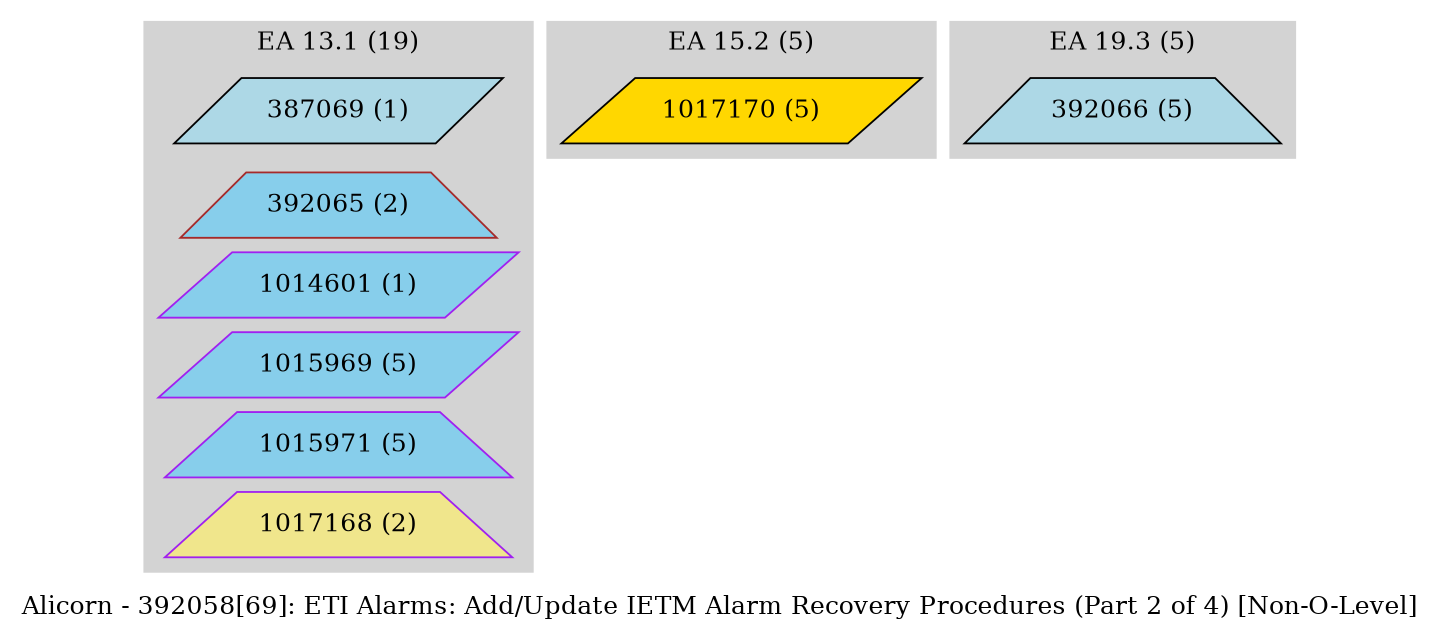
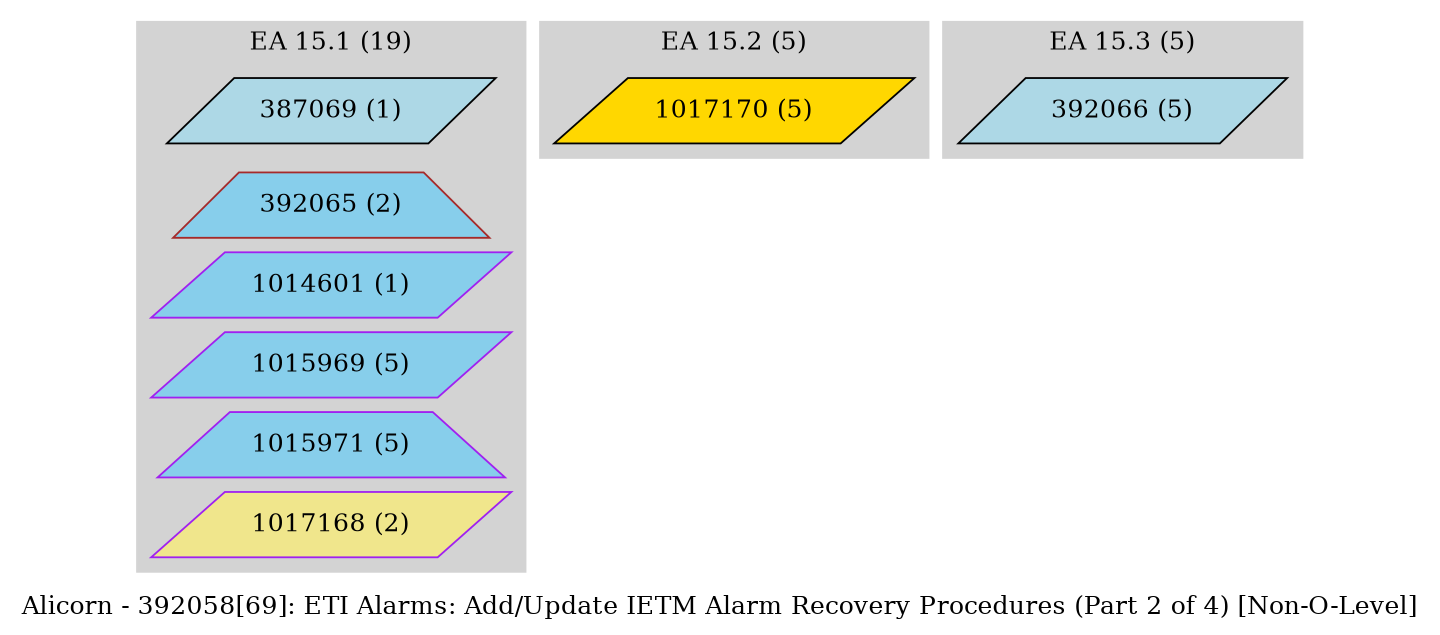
cluster "EA 13.1 (19)": label "EA 13.1 (19)" -> "EA 15.1 (19)"
cluster "EA 19.3 (5)": label "EA 19.3 (5)" -> "EA 15.3 (5)"
node "392066 (5)": shape trapezium -> parallelogram
node "1017168 (2)": shape trapezium -> parallelogram
